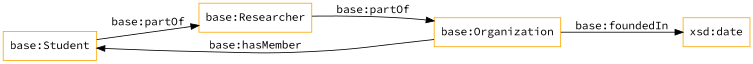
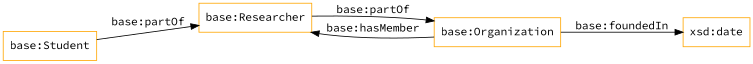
edge "base:Organization" -> "base:Student": now "base:Organization" -> "base:Researcher"
